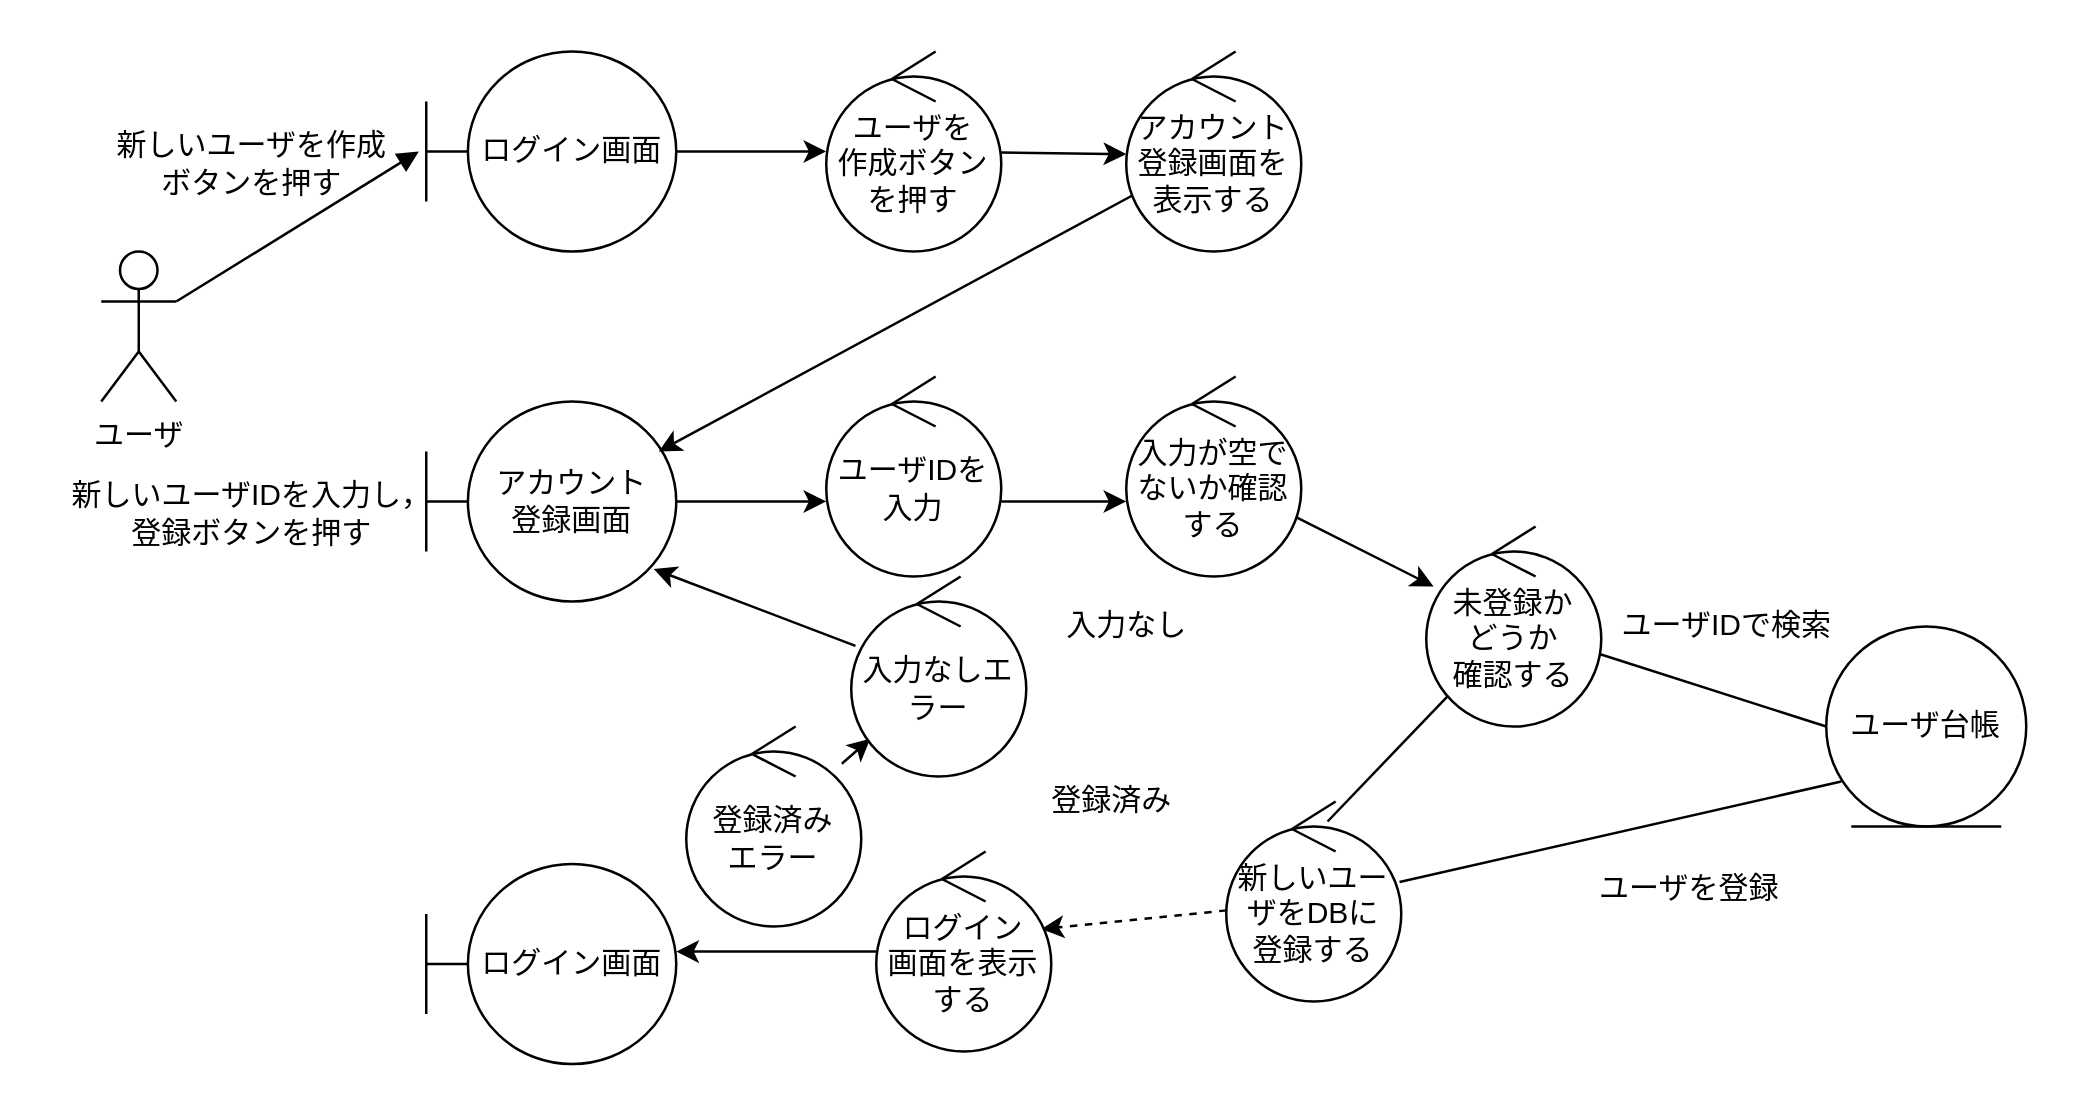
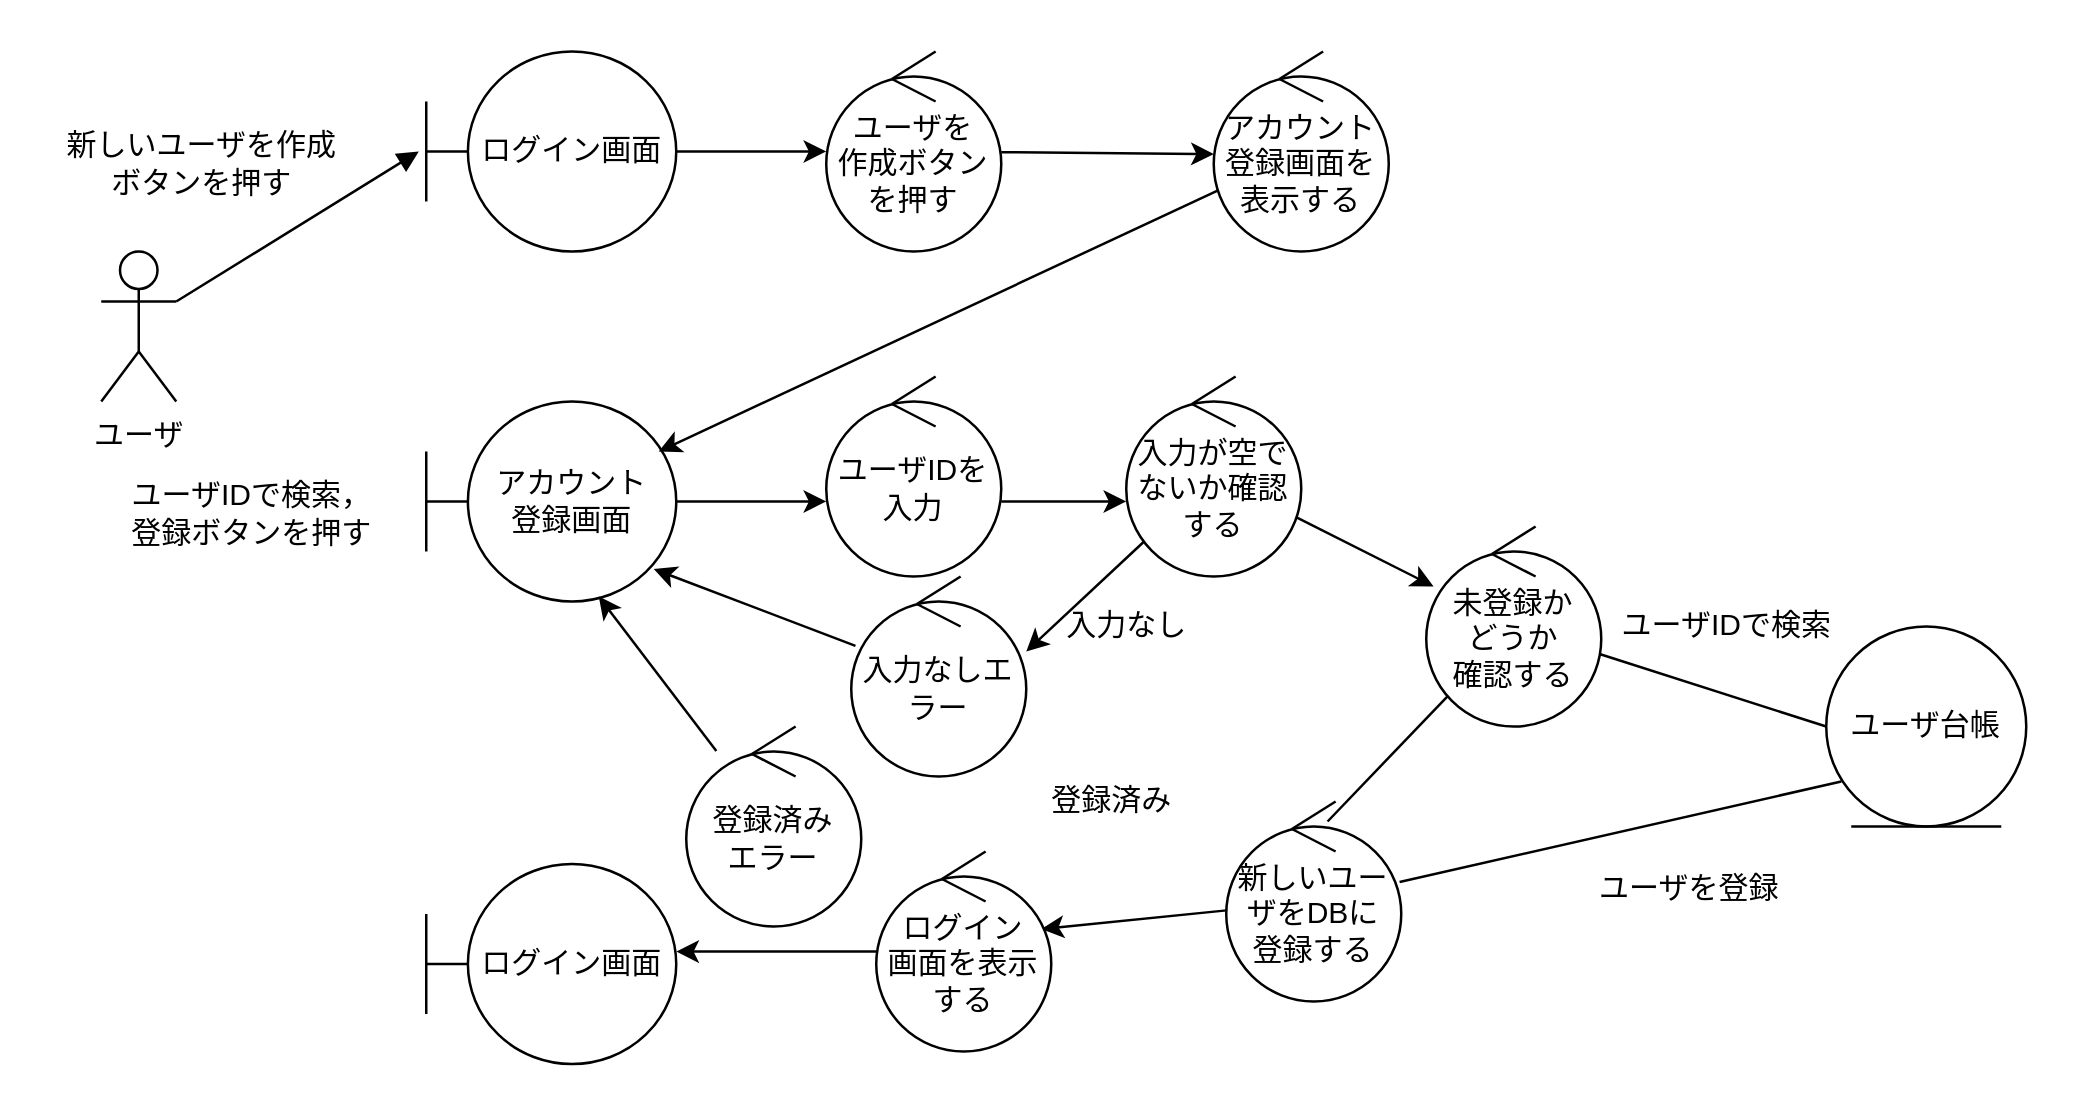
node "アカウント登録画面を表示する": moved (1214, 151) -> (1301, 151)
node "新しいユーザを作成 ボタンを押す": moved (251, 164) -> (201, 164)
node "新しいユーザIDを入力し， 登録ボタンを押す": label "新しいユーザIDを入力し， 登録ボタンを押す" -> "ユーザIDで検索， 登録ボタンを押す"
edge "入力が空でないか確認する" -> "入力なしエラー": added
edge "登録済み エラー" -> "入力なしエラー": now "登録済み エラー" -> "アカウント 登録画面"
edge "新しいユーザをDBに 登録する" -> "ログイン 画面を表示する": style dashed -> solid
